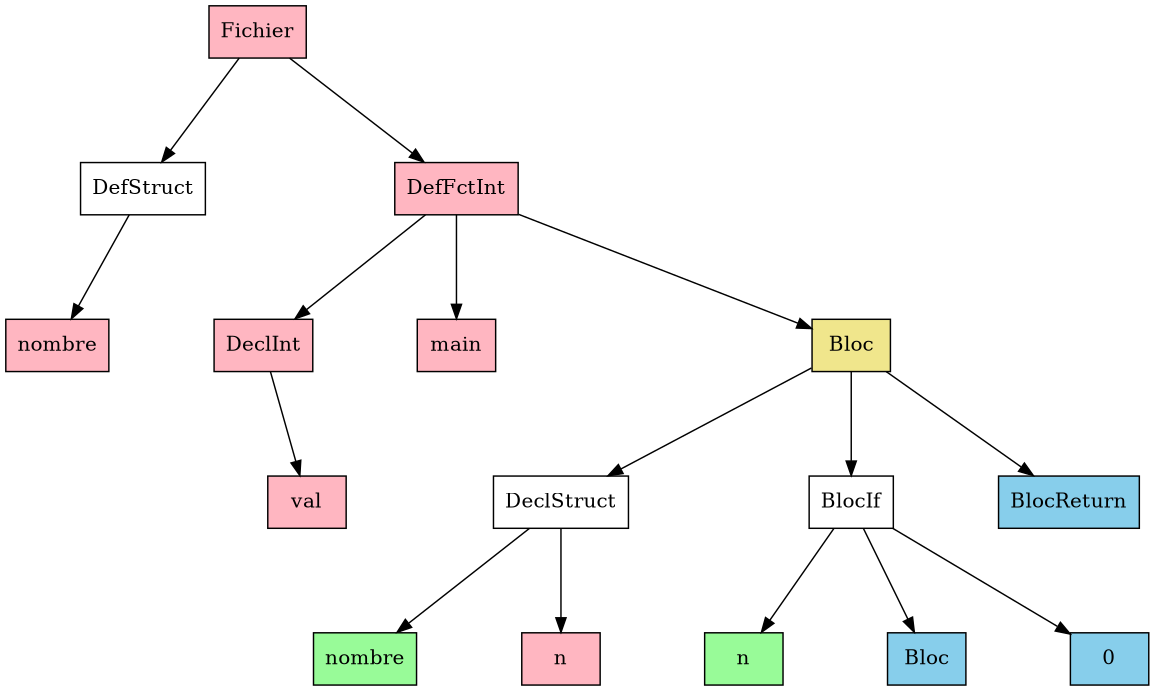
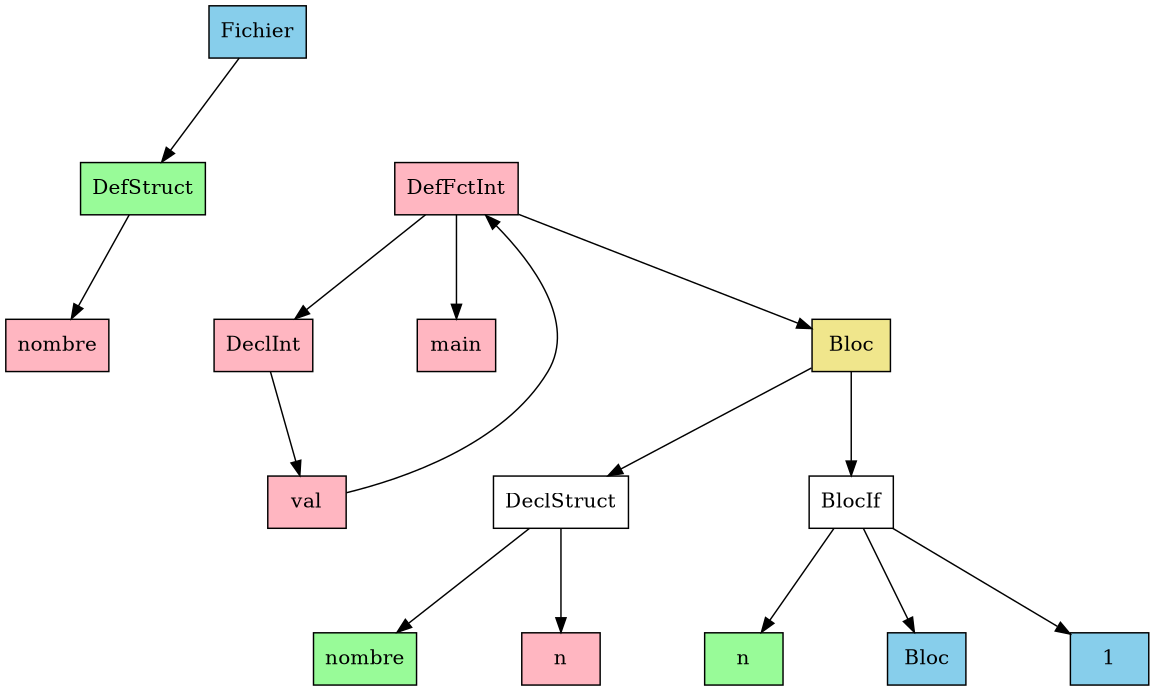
node "Fichier": fillcolor lightpink -> skyblue
edge "Fichier" -> "DefFctInt": now "val" -> "DefFctInt"
node "DefStruct": fillcolor white -> palegreen
node "BlocReturn": removed
node "0": label "0" -> "1"
